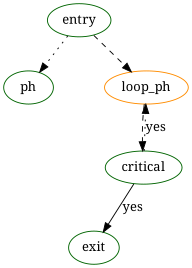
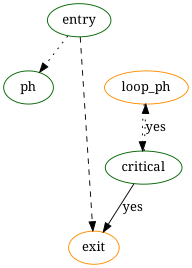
edge "entry" -> "loop_ph": now "entry" -> "exit"
edge "loop_ph" -> "critical": style dashed -> dotted
node "exit": color darkgreen -> darkorange
